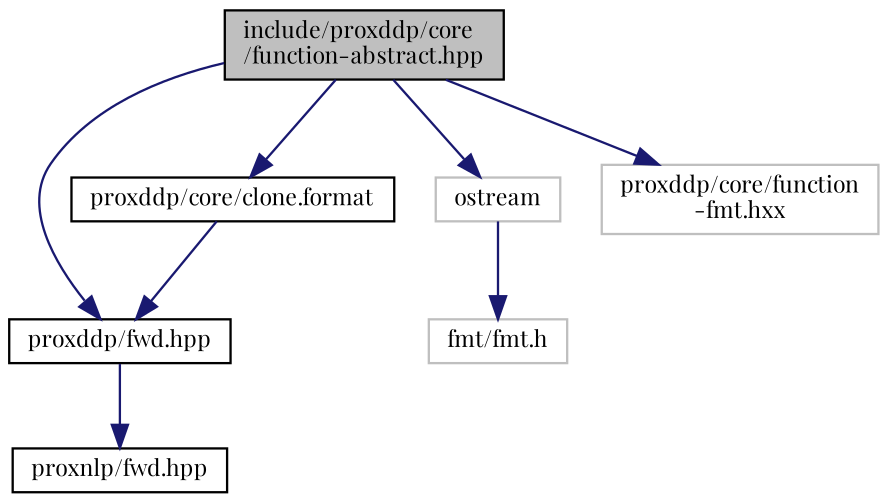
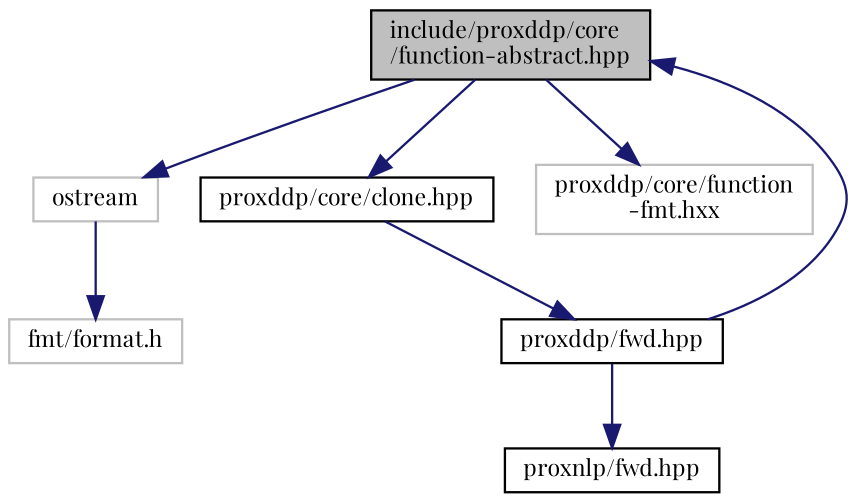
edge "include/proxddp/core /function-abstract.hpp" -> "proxddp/fwd.hpp": reversed
node "proxddp/core/clone.format": label "proxddp/core/clone.format" -> "proxddp/core/clone.hpp"
node "fmt/fmt.h": label "fmt/fmt.h" -> "fmt/format.h"
